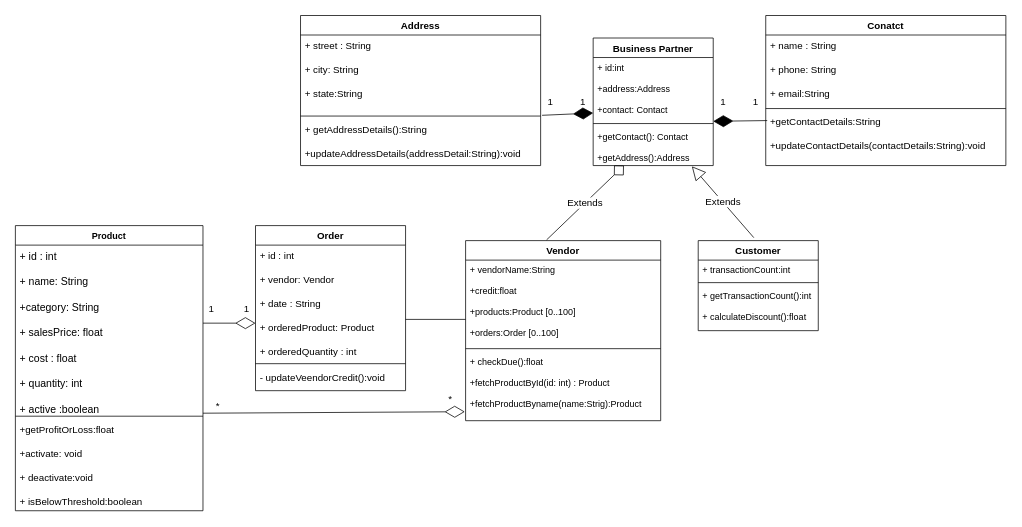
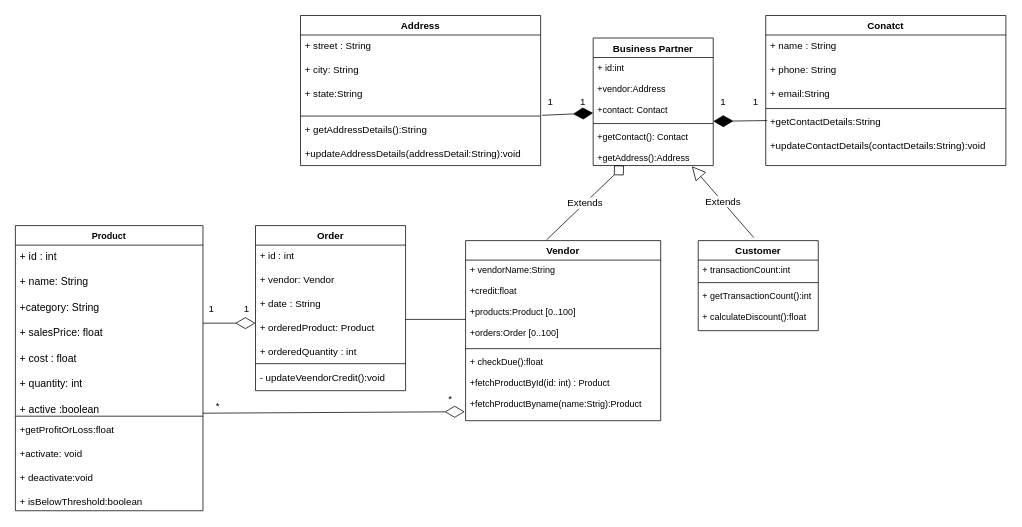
node "+ id:int +address:Address +contact: Contact": label "+ id:int +address:Address +contact: Contact" -> "+ id:int +vendor:Address +contact: Contact"
